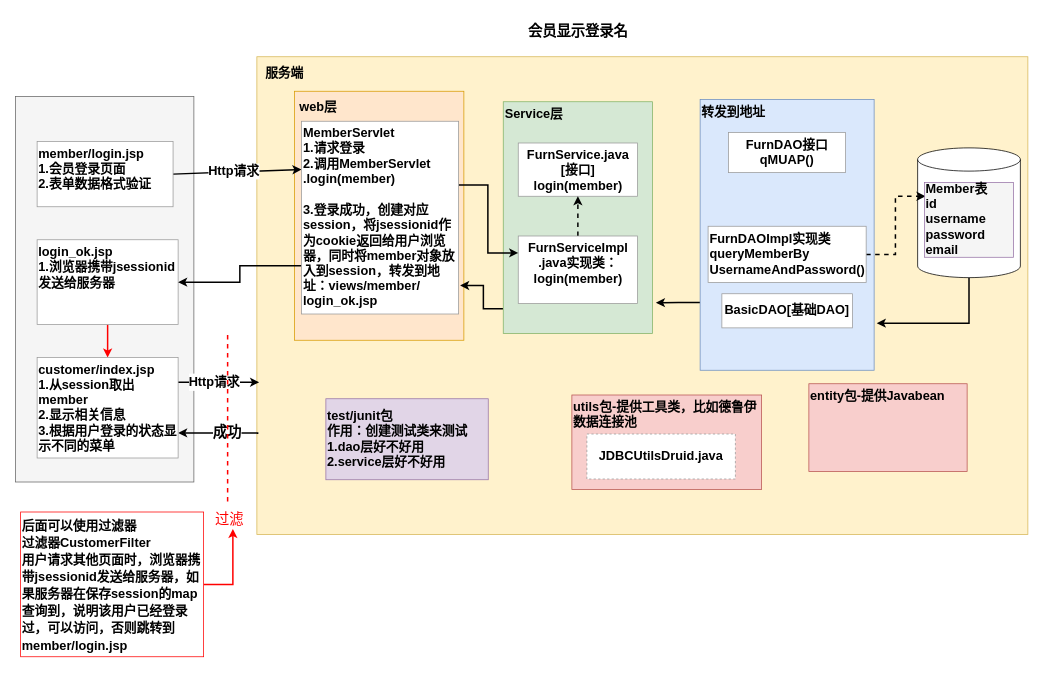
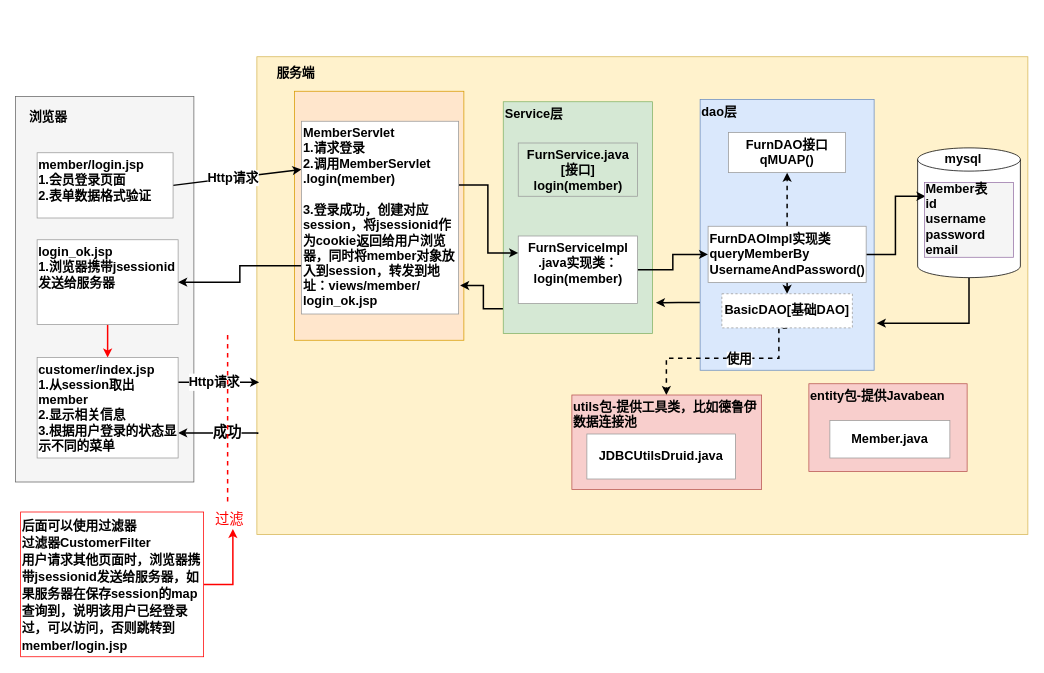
node "会员显示登录名": removed
node "服务端": moved (285, 74) -> (296, 74)
node "web层": removed
node "转发到地址": label "转发到地址" -> "dao层"
node "浏览器": added
node "mysql": added
node "FurnService.java [接口] login(member)": fillcolor #ffffff -> #d5e8d4
node "member/login.jsp 1.会员登录页面 2.表单数据格式验证": moved (105, 174) -> (105, 185)
edge "FurnDAOImpl实现类 queryMemberBy UsernameAndPassword()" -> "FurnDAO接口 qMUAP()": added
edge "FurnServiceImpl .java实现类： login(member)" -> "FurnService.java [接口] login(member)": removed
edge "FurnDAOImpl实现类 queryMemberBy UsernameAndPassword()" -> "Member表 id username password email": style dashed -> solid
edge "FurnServiceImpl .java实现类： login(member)" -> "FurnDAOImpl实现类 queryMemberBy UsernameAndPassword()": added
edge "FurnDAOImpl实现类 queryMemberBy UsernameAndPassword()" -> "BasicDAO[基础DAO]": added
node "BasicDAO[基础DAO]": style solid -> dashed
edge "BasicDAO[基础DAO]" -> "utils包-提供工具类，比如德鲁伊数据连接池": added, label "使用"
node "test/junit包 作用：创建测试类来测试 1.dao层好不好用 2.service层好不好用": removed
node "Member.java": added
node "JDBCUtilsDruid.java": style dashed -> solid
